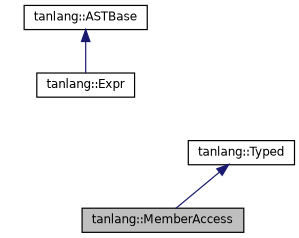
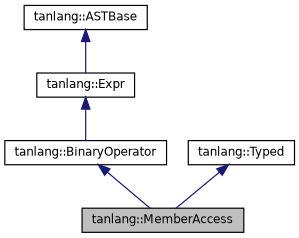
node "tanlang::BinaryOperator": added
